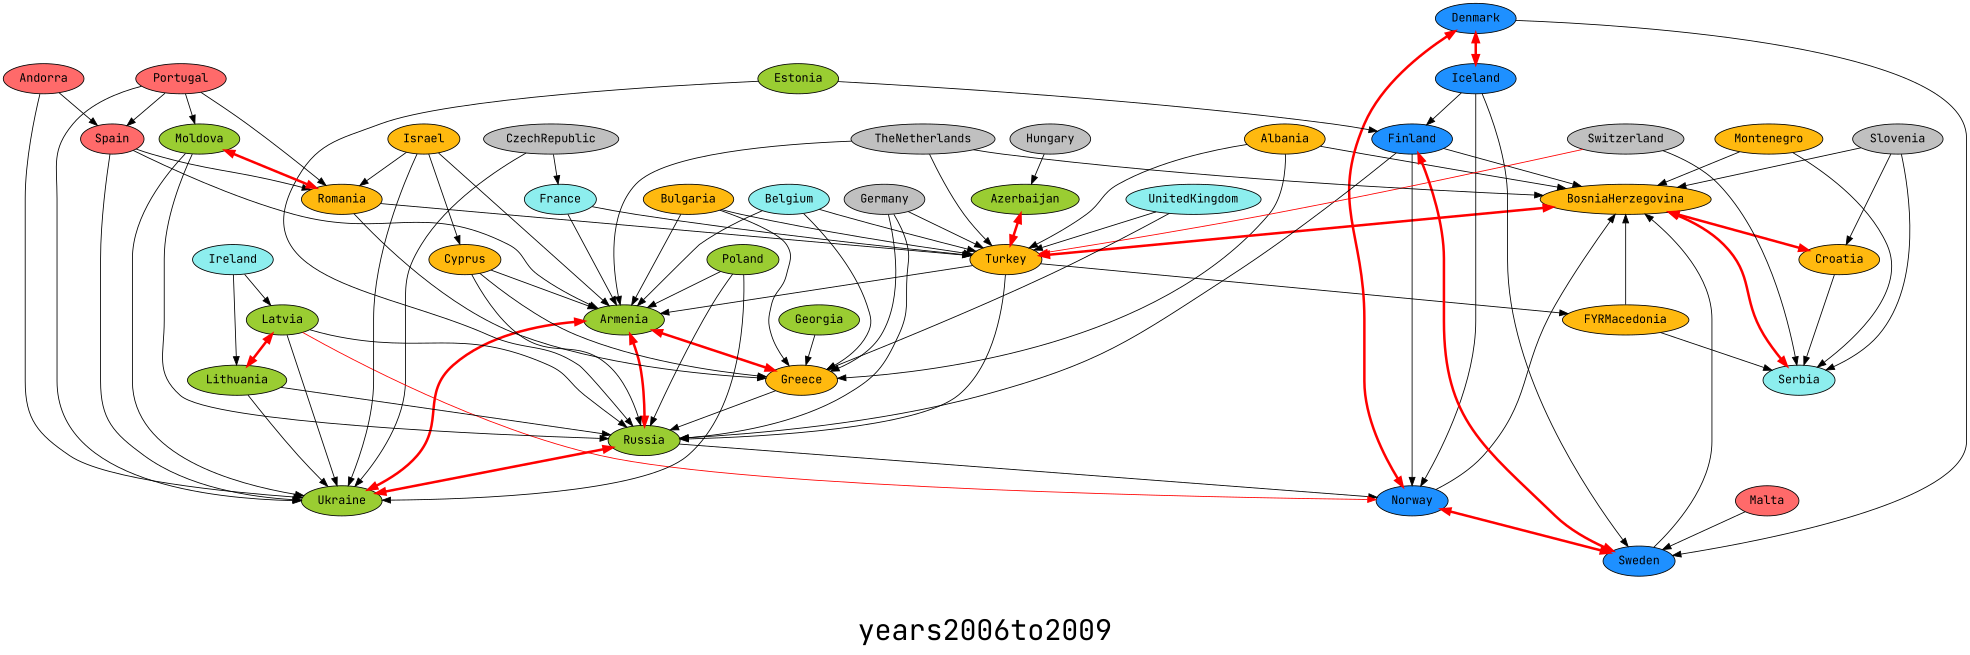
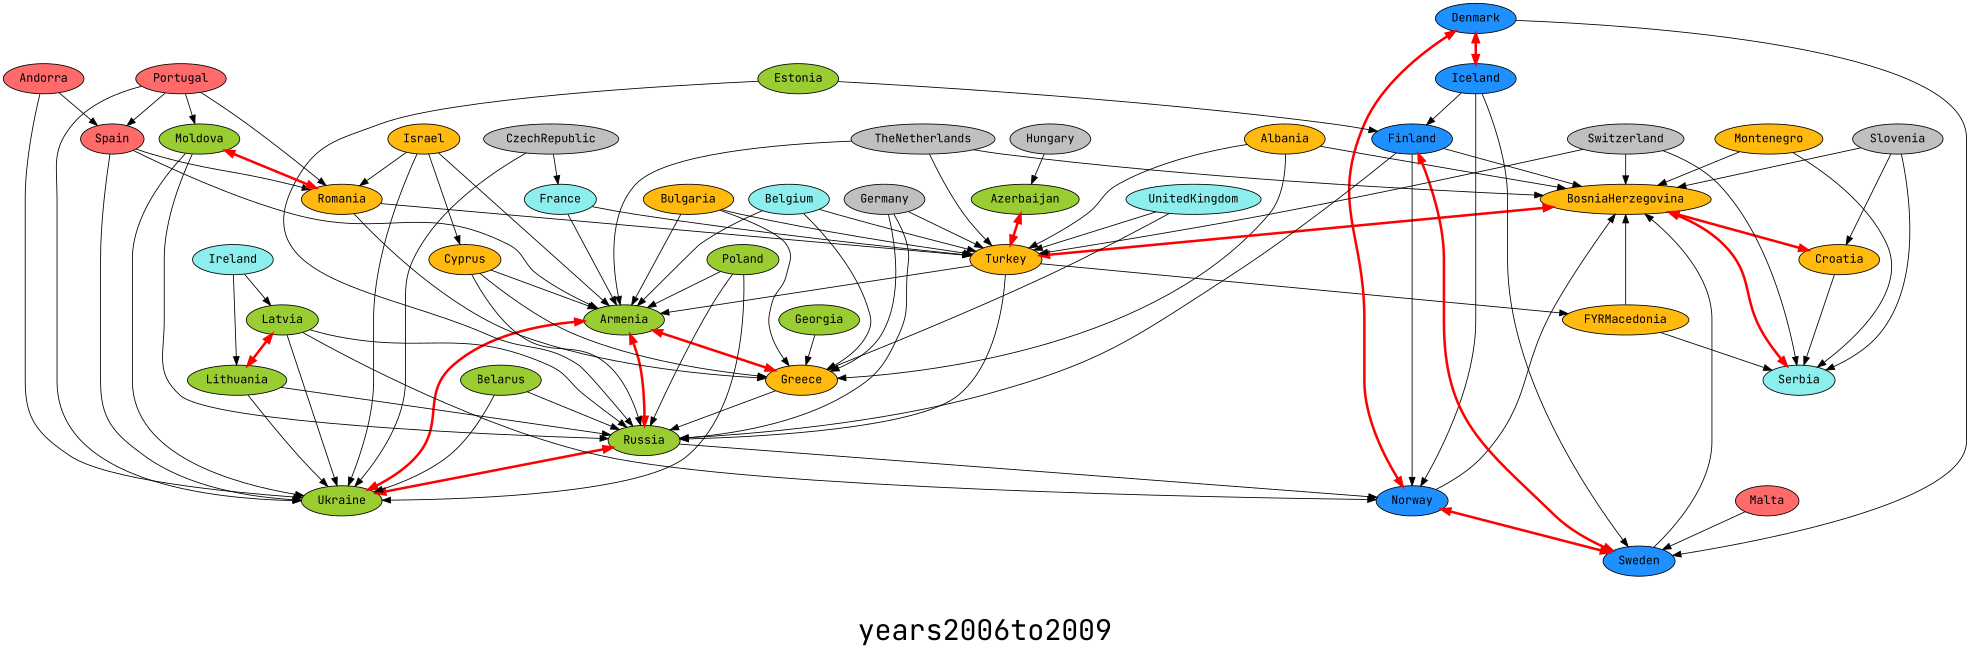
edge "Switzerland" -> "BosniaHerzegovina": added
edge "Switzerland" -> "Turkey": color red -> black
node "Belarus": added
edge "Latvia" -> "Norway": color red -> black
